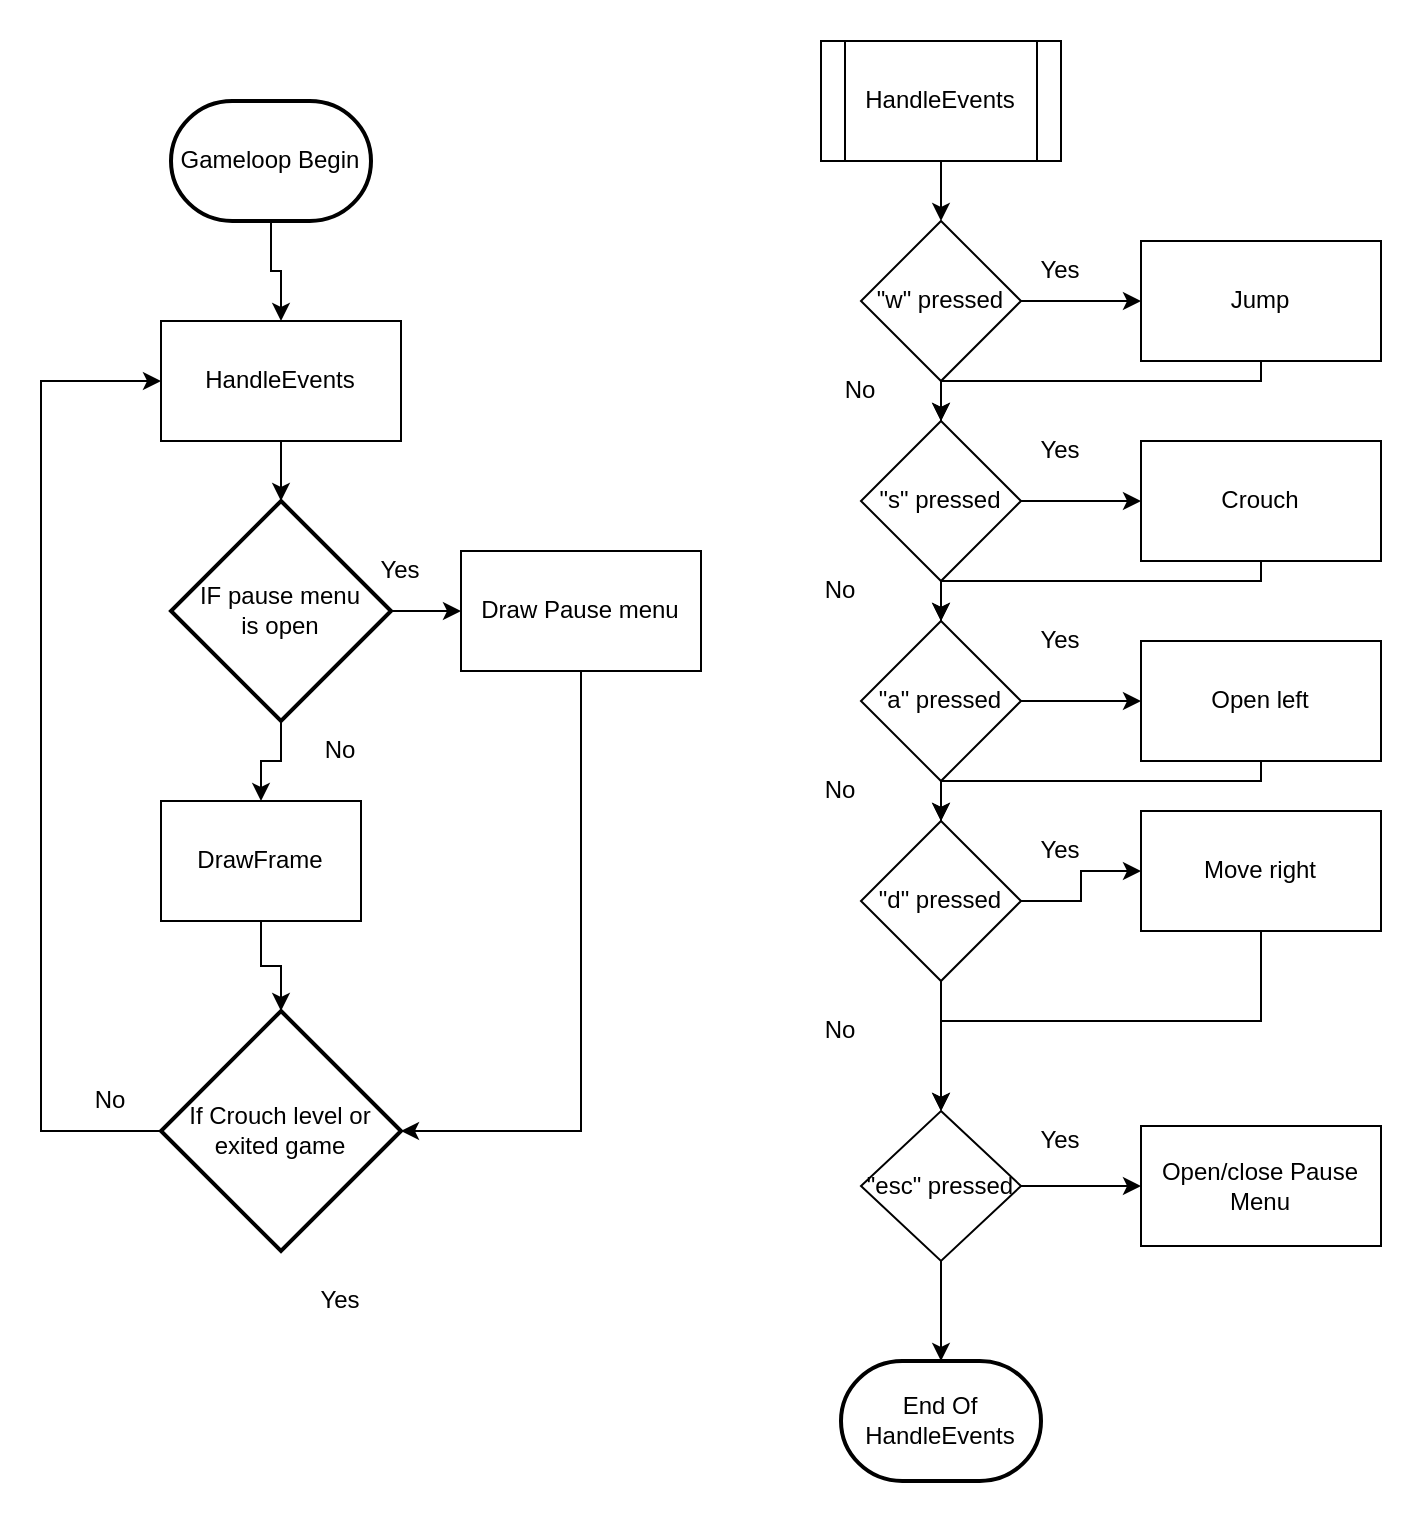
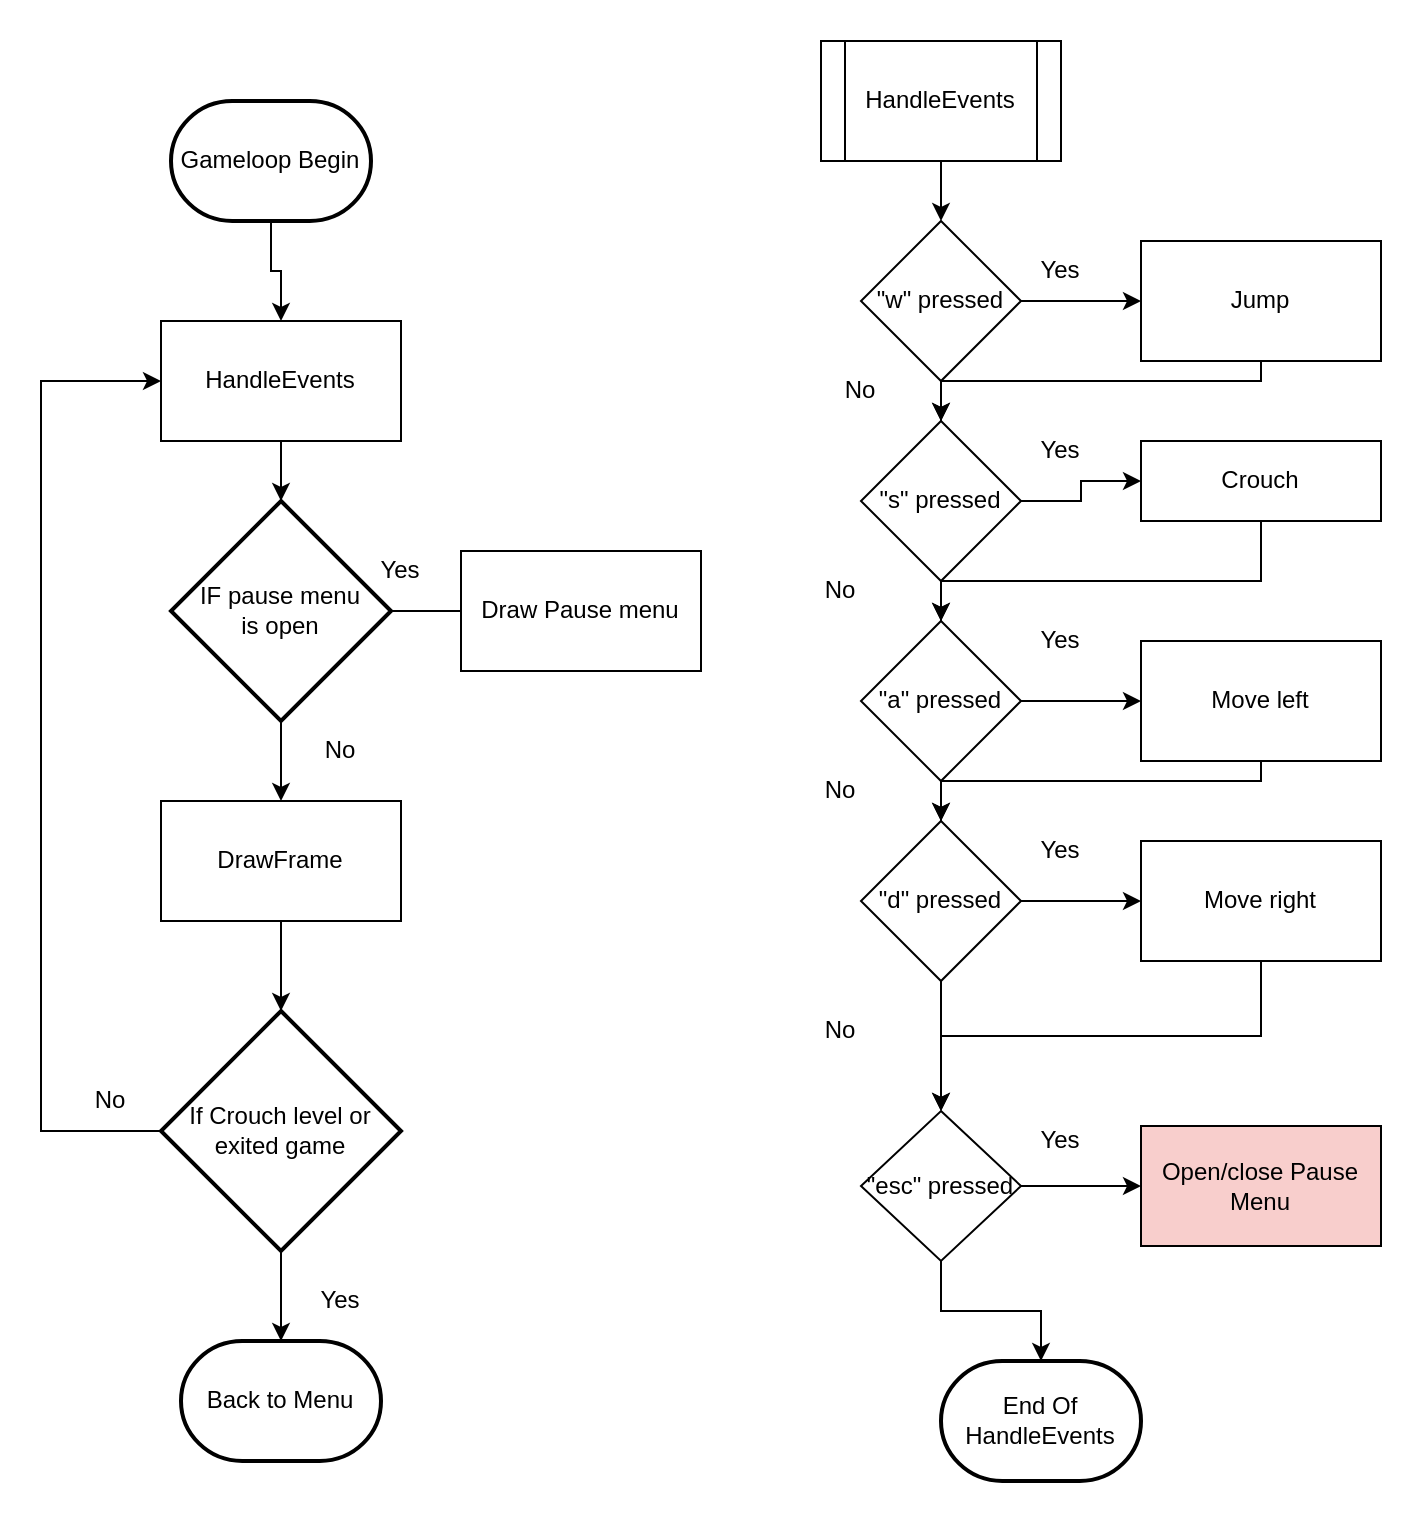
node "Crouch": size 240x120 -> 240x80
edge "IF pause menuis open" -> "Draw Pause menu": arrowhead classic -> none
node "Open left": label "Open left" -> "Move left"
node "DrawFrame": size 200x120 -> 240x120
node "Move right": moved (1261, 871) -> (1261, 901)
edge "Draw Pause menu" -> "If Crouch level or exited game": removed
node "Open/close Pause Menu": fillcolor #ffffff -> #f8cecc
edge "If Crouch level or exited game" -> "Back to Menu": added
node "Back to Menu": added
node "End Of HandleEvents": moved (941, 1421) -> (1041, 1421)
